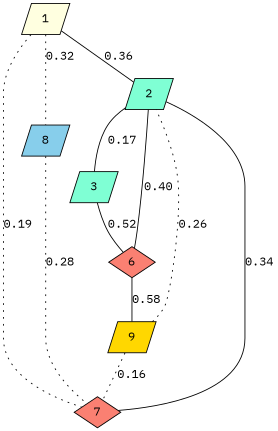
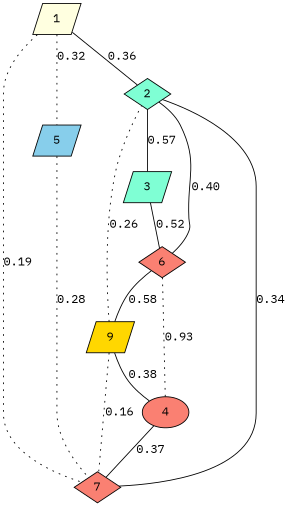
node "2": shape parallelogram -> diamond
node "8": label "8" -> "5"
edge "2" -- "3": label "0.17" -> "0.57"
node "4": added
